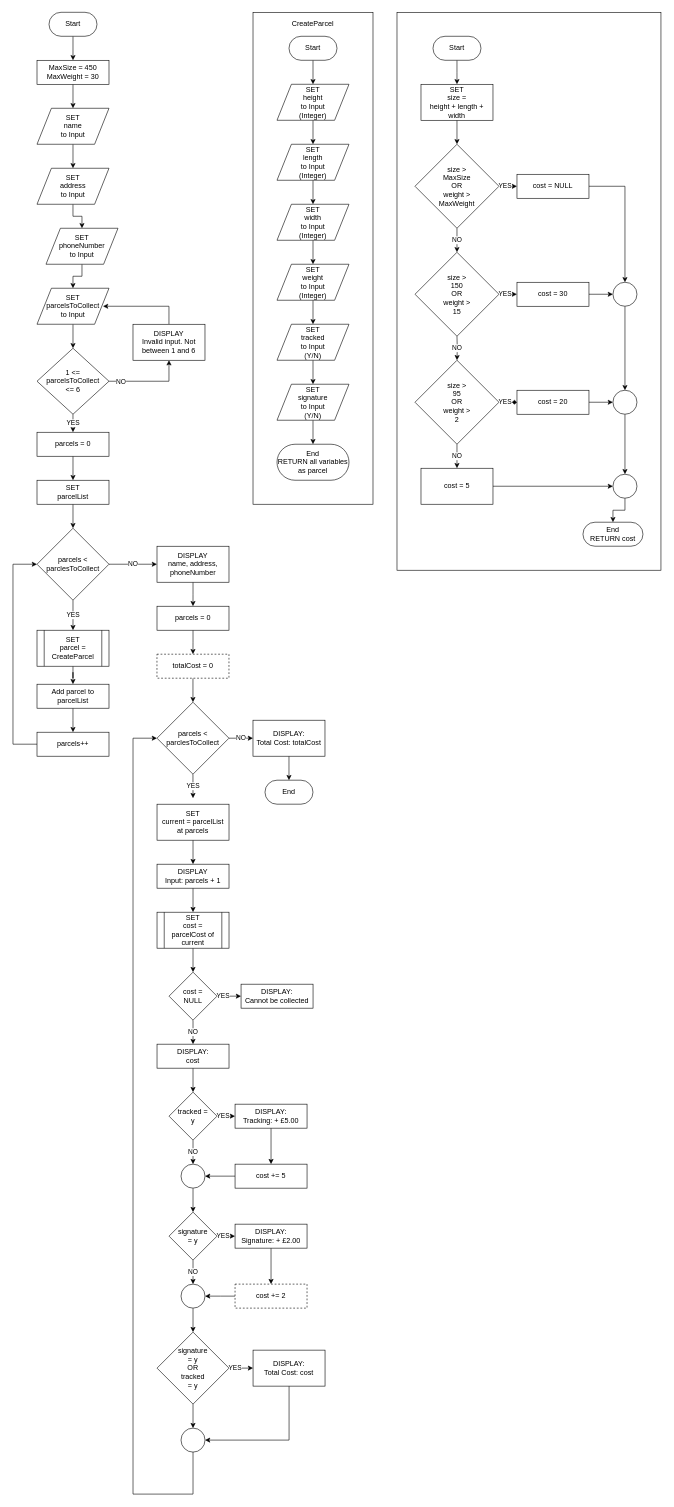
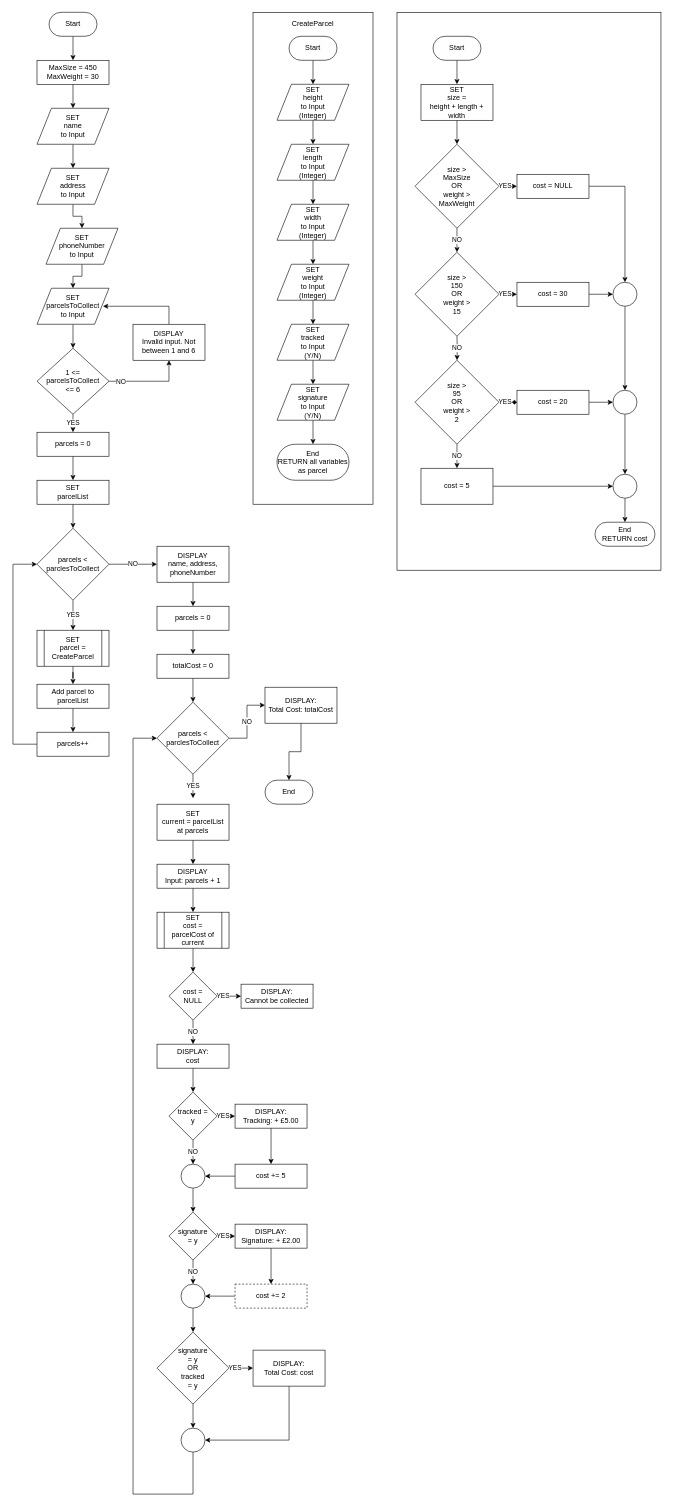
node "End RETURN cost": moved (613, 534) -> (625, 534)
node "totalCost = 0": style dashed -> solid
node "DISPLAY: Total Cost: totalCost": moved (289, 738) -> (301, 705)
